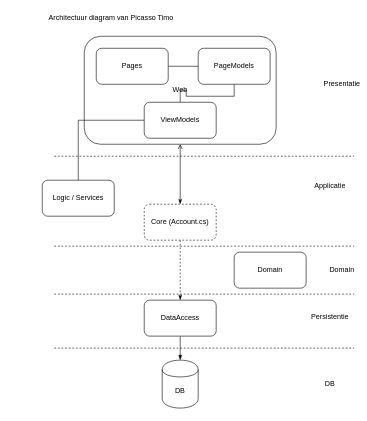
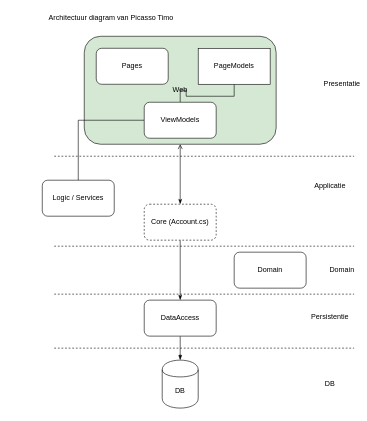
edge "Pages" -- "PageModels": removed
node "PageModels": shape rounded rectangle -> rectangle
node "Web": fillcolor #ffffff -> #d5e8d4
edge "Core (Account.cs)" -> "DataAccess": style dashed -> solid
